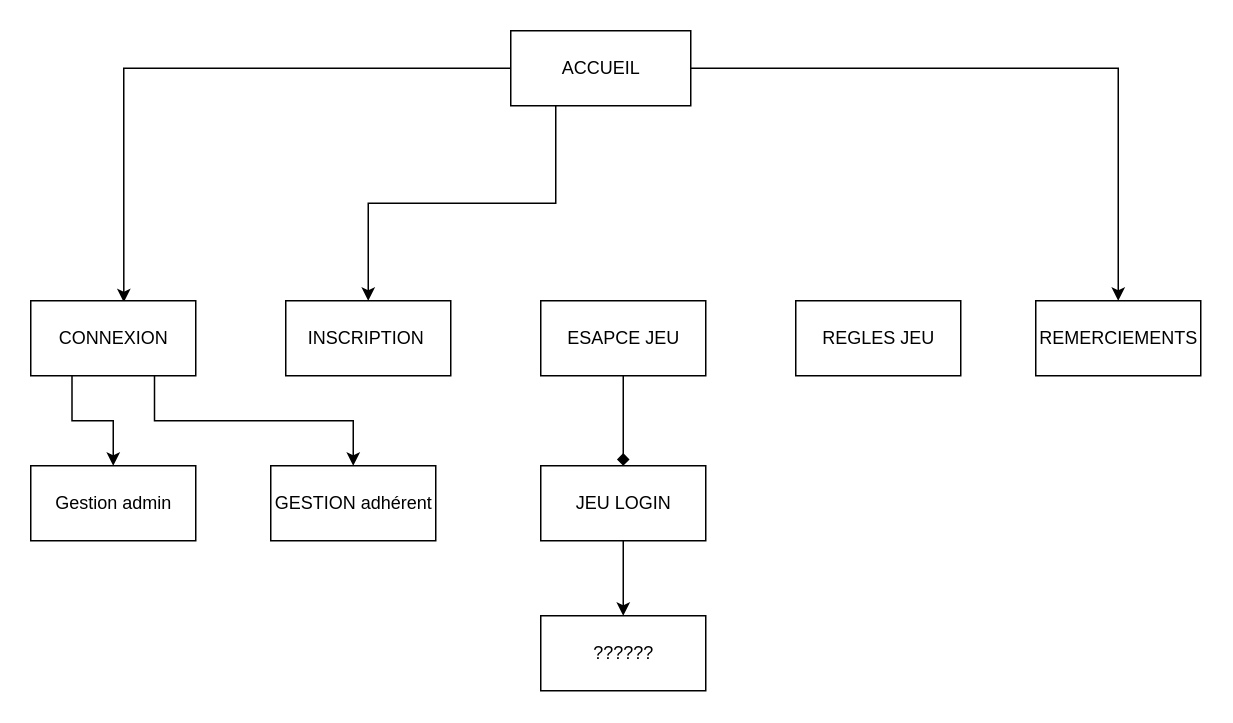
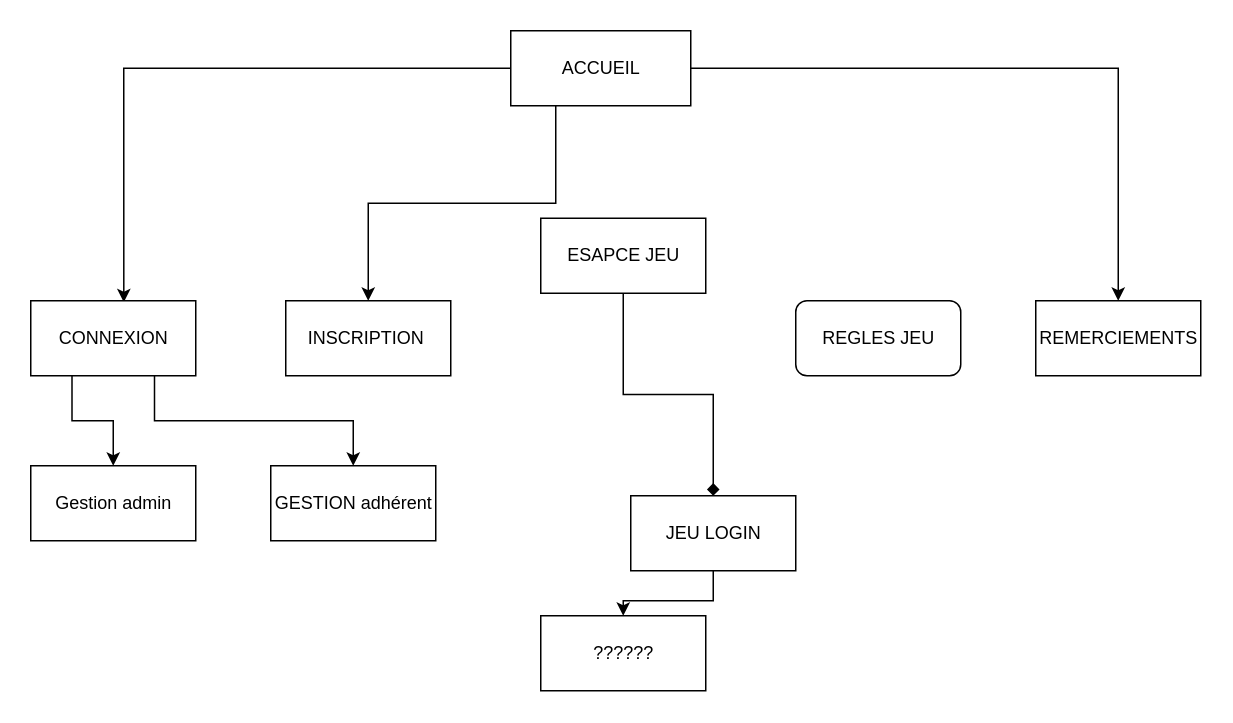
node "ESAPCE JEU": moved (623, 338) -> (623, 256)
node "REGLES JEU": shape rectangle -> rounded rectangle
node "JEU LOGIN": moved (623, 503) -> (713, 533)
